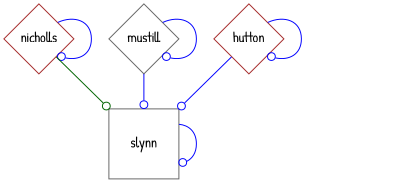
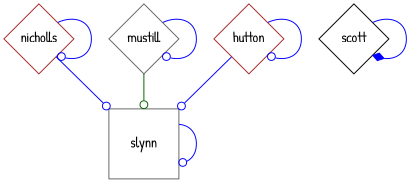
node "scott": added
edge "nicholls" -> "slynn": color darkgreen -> blue
edge "mustill" -> "slynn": color blue -> darkgreen
